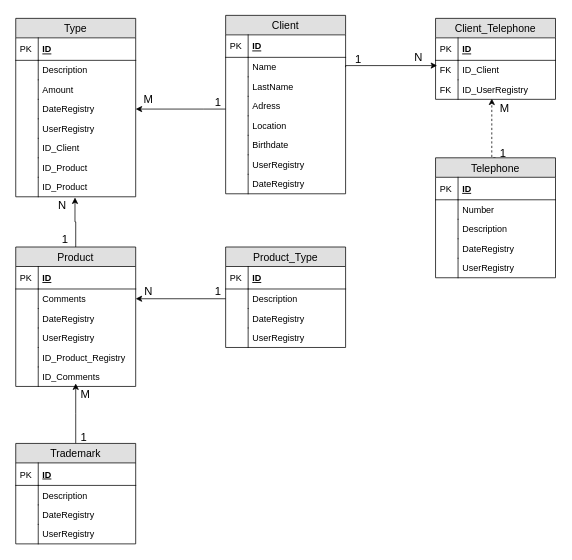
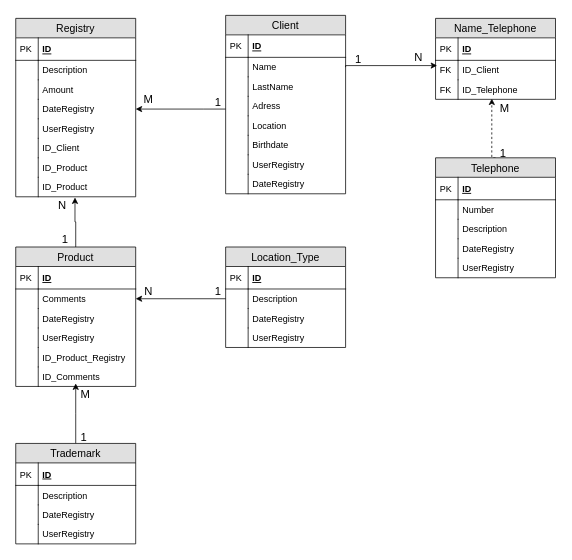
node "Type": label "Type" -> "Registry"
node "Client_Telephone": label "Client_Telephone" -> "Name_Telephone"
node "ID_UserRegistry": label "ID_UserRegistry" -> "ID_Telephone"
node "Product_Type": label "Product_Type" -> "Location_Type"
